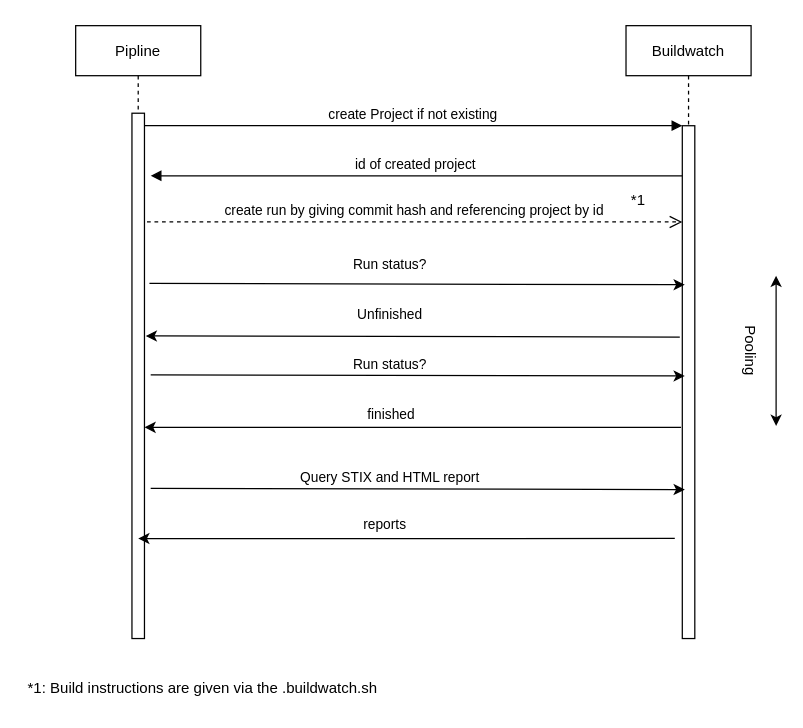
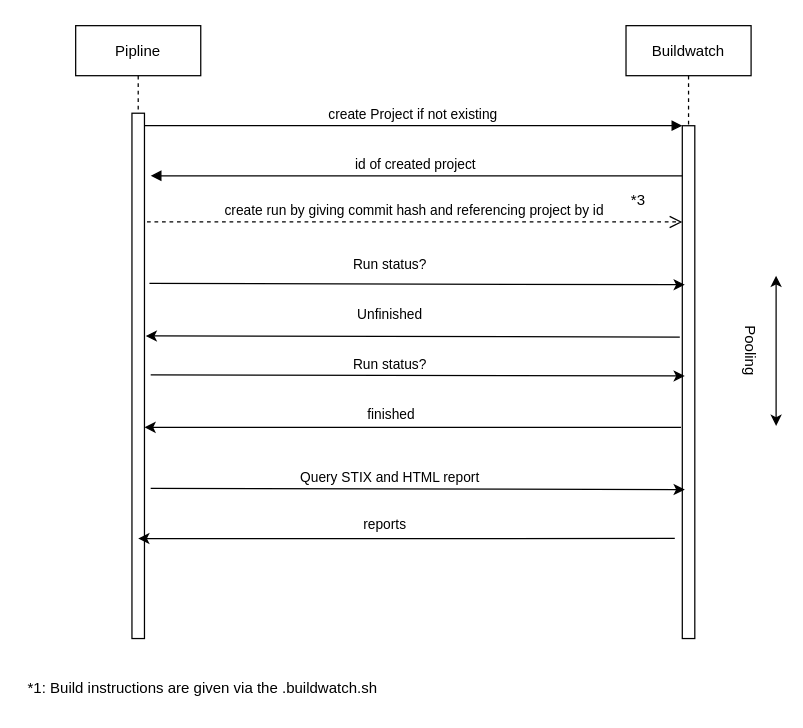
node "*1": label "*1" -> "*3"
